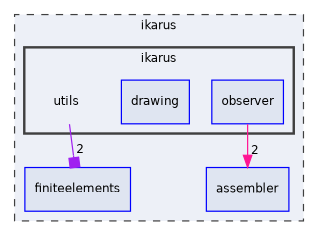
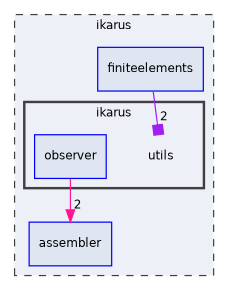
node "drawing": removed
edge "utils" -> "finiteelements": reversed
